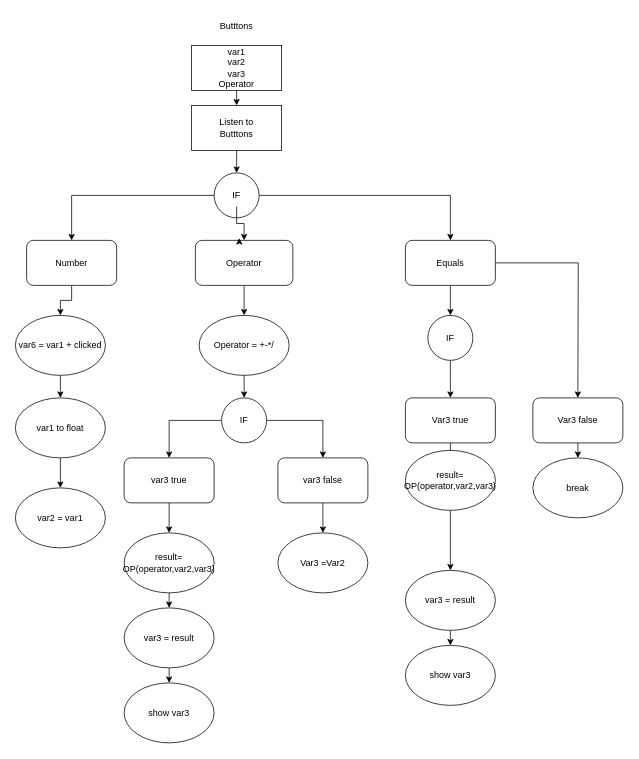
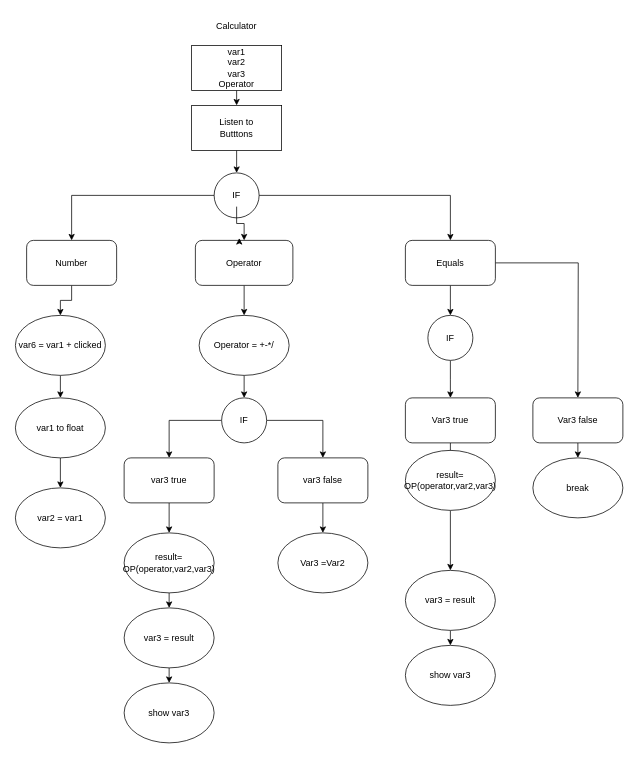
node "Butttons": label "Butttons" -> "Calculator"
